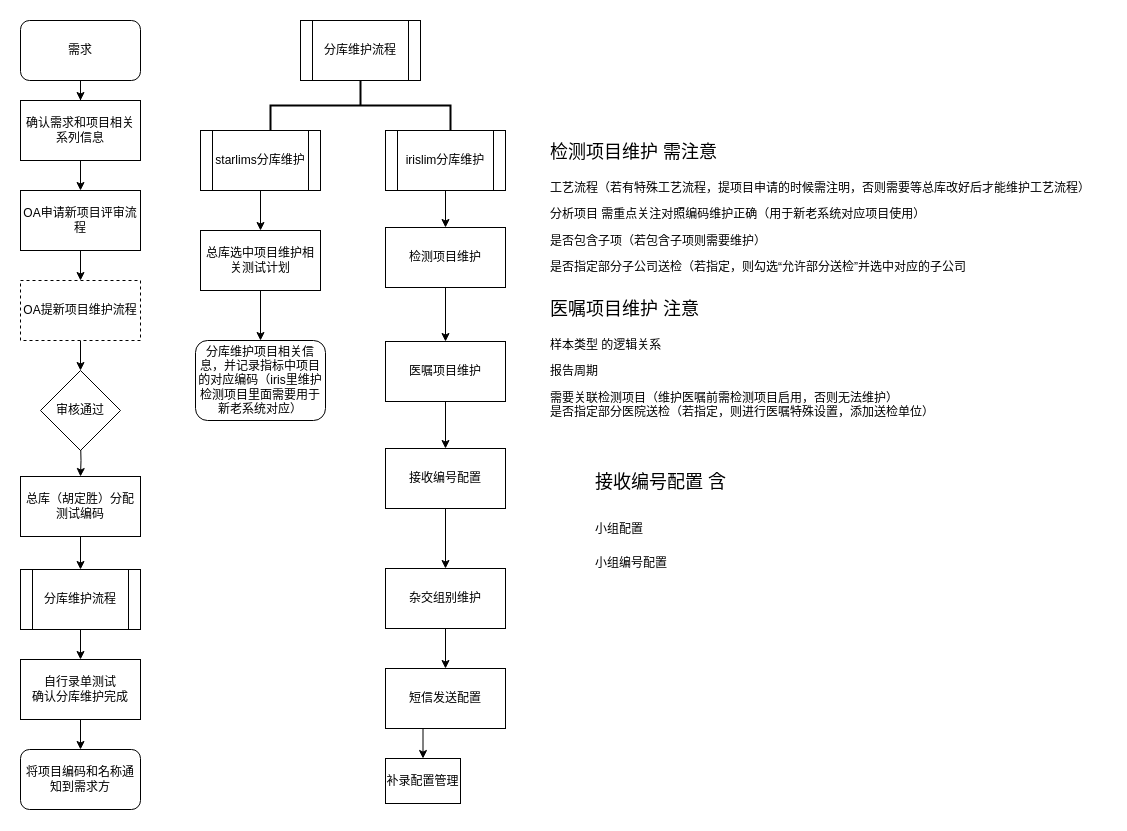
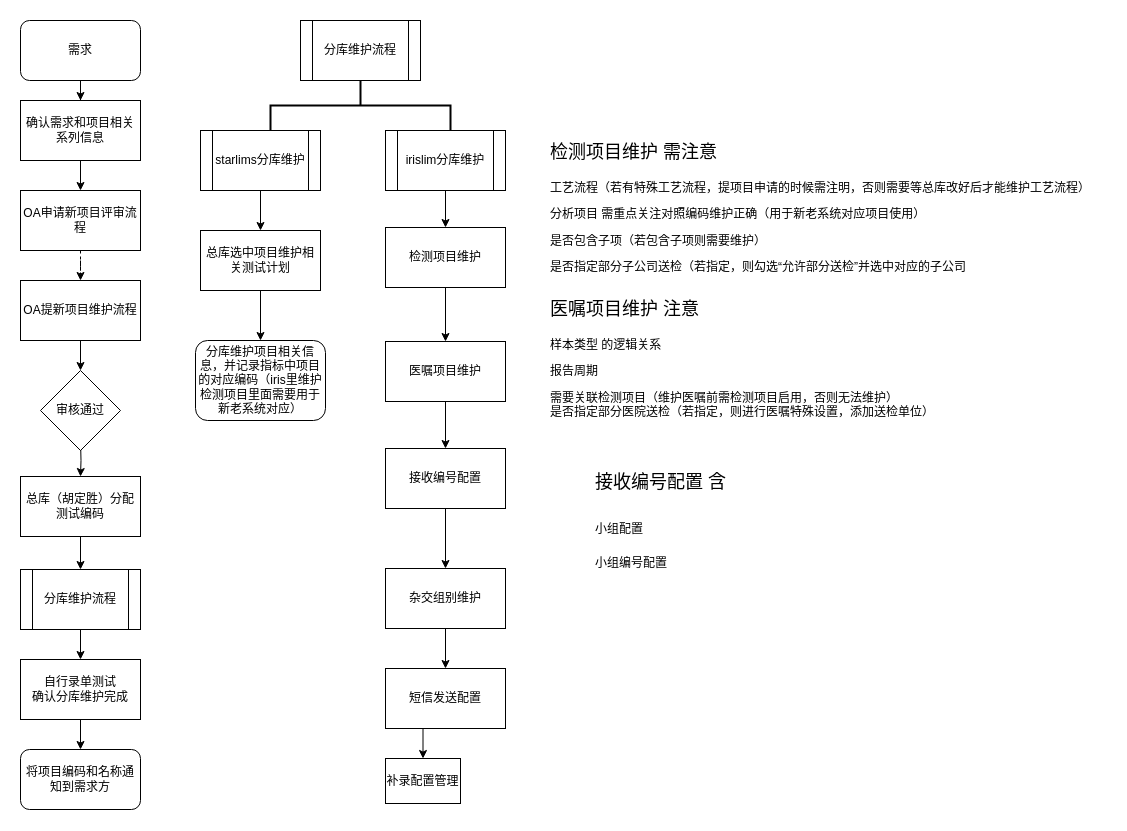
edge "OA申请新项目评审流程" -> "OA提新项目维护流程": style solid -> dashed
node "OA提新项目维护流程": style dashed -> solid
